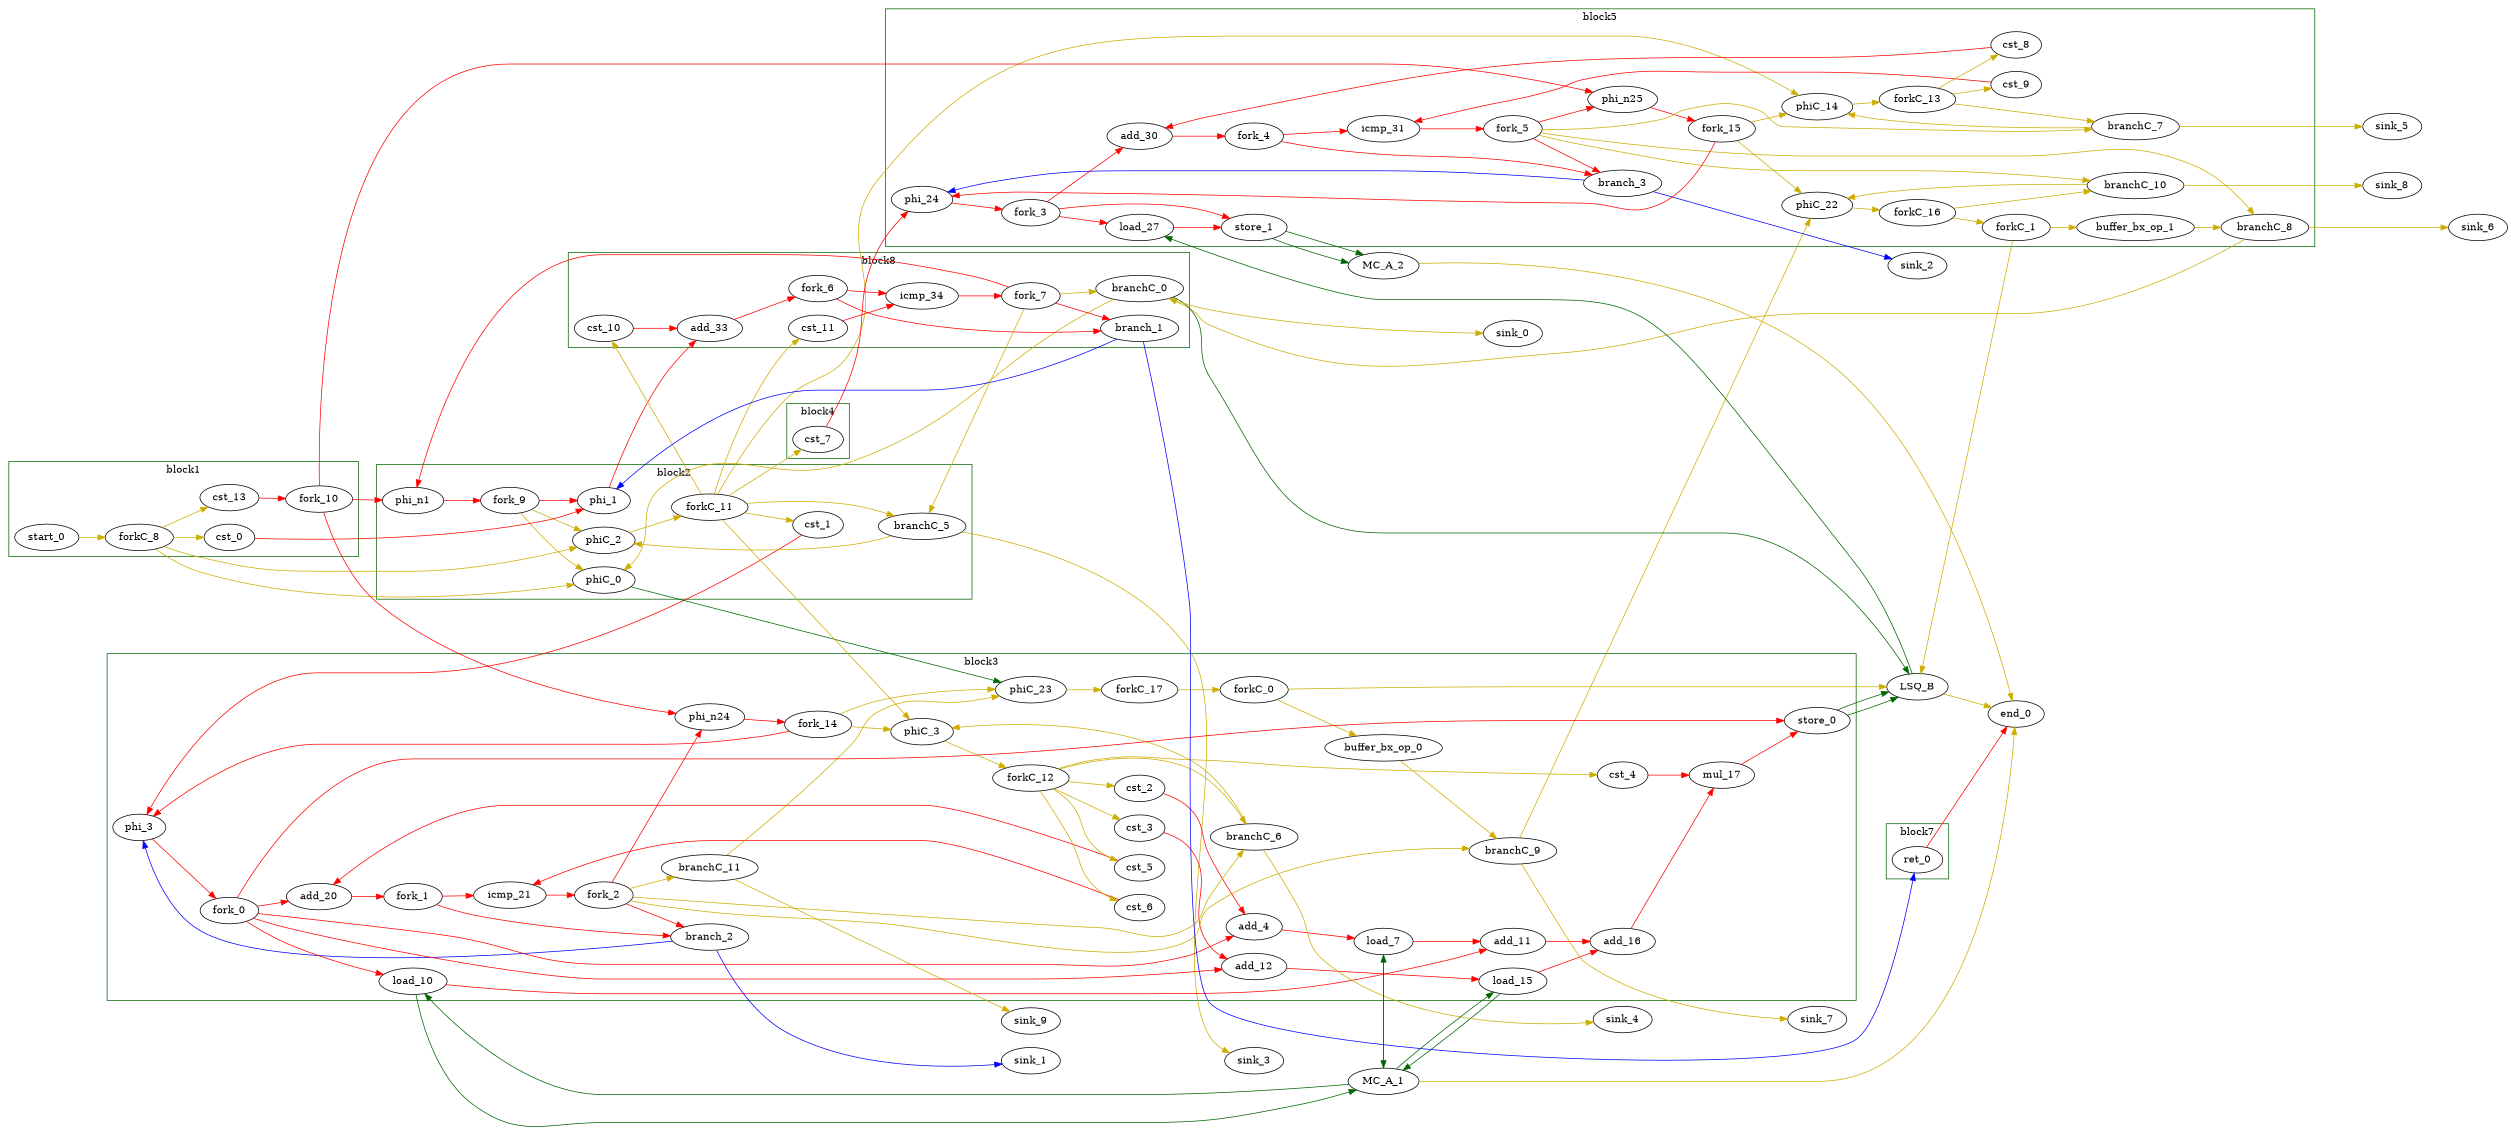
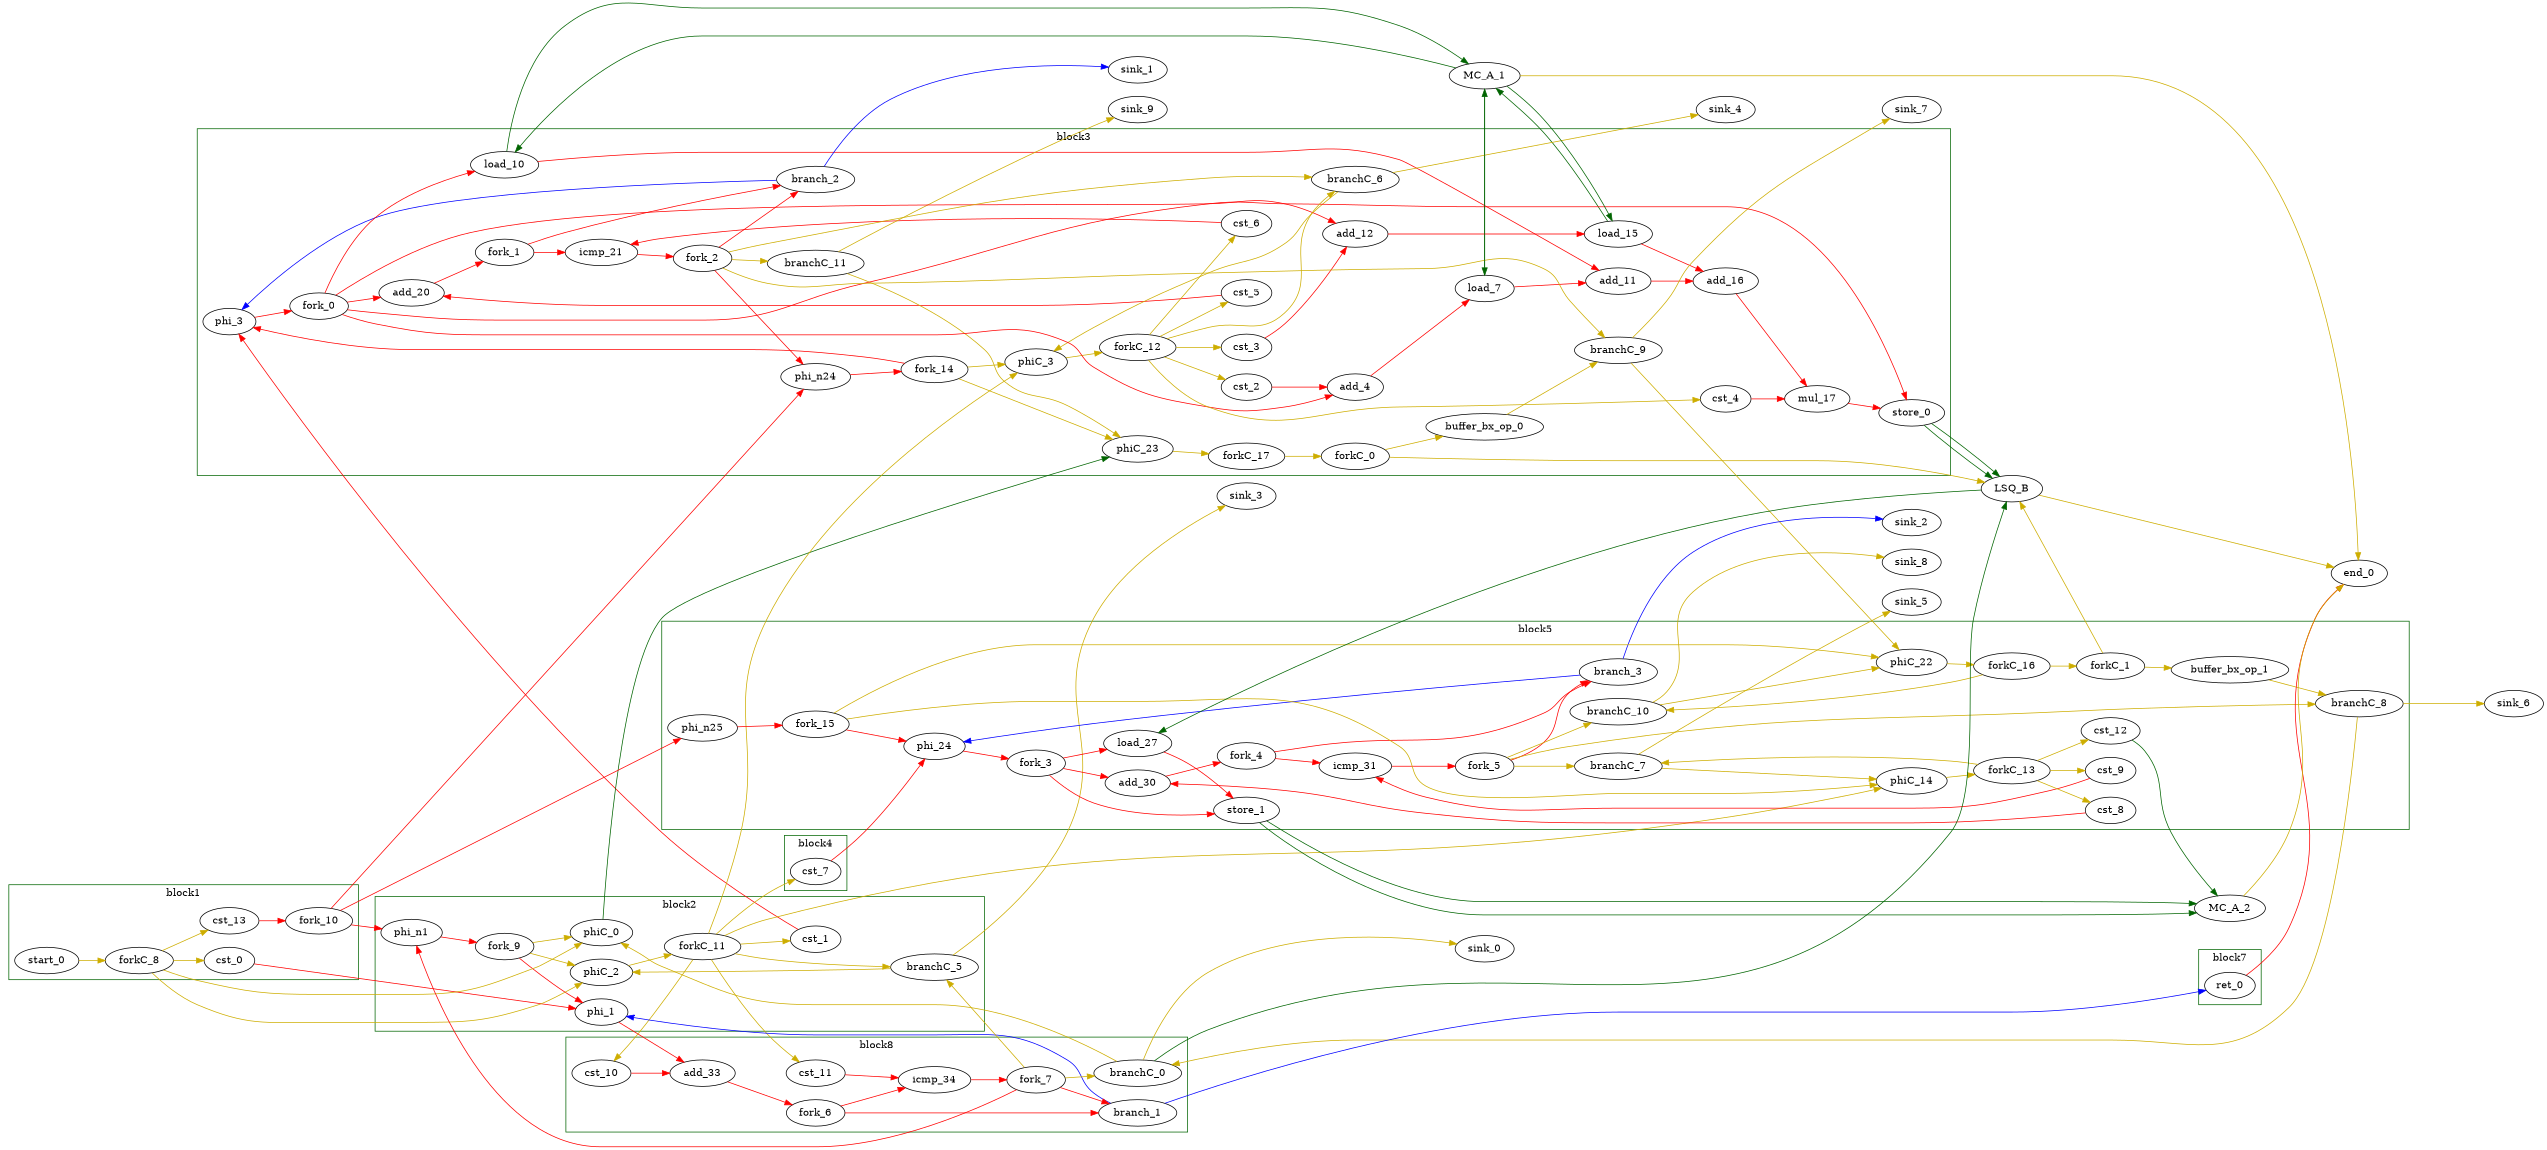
edge "fork_5" -> "phi_n25": removed
node "cst_12": added
